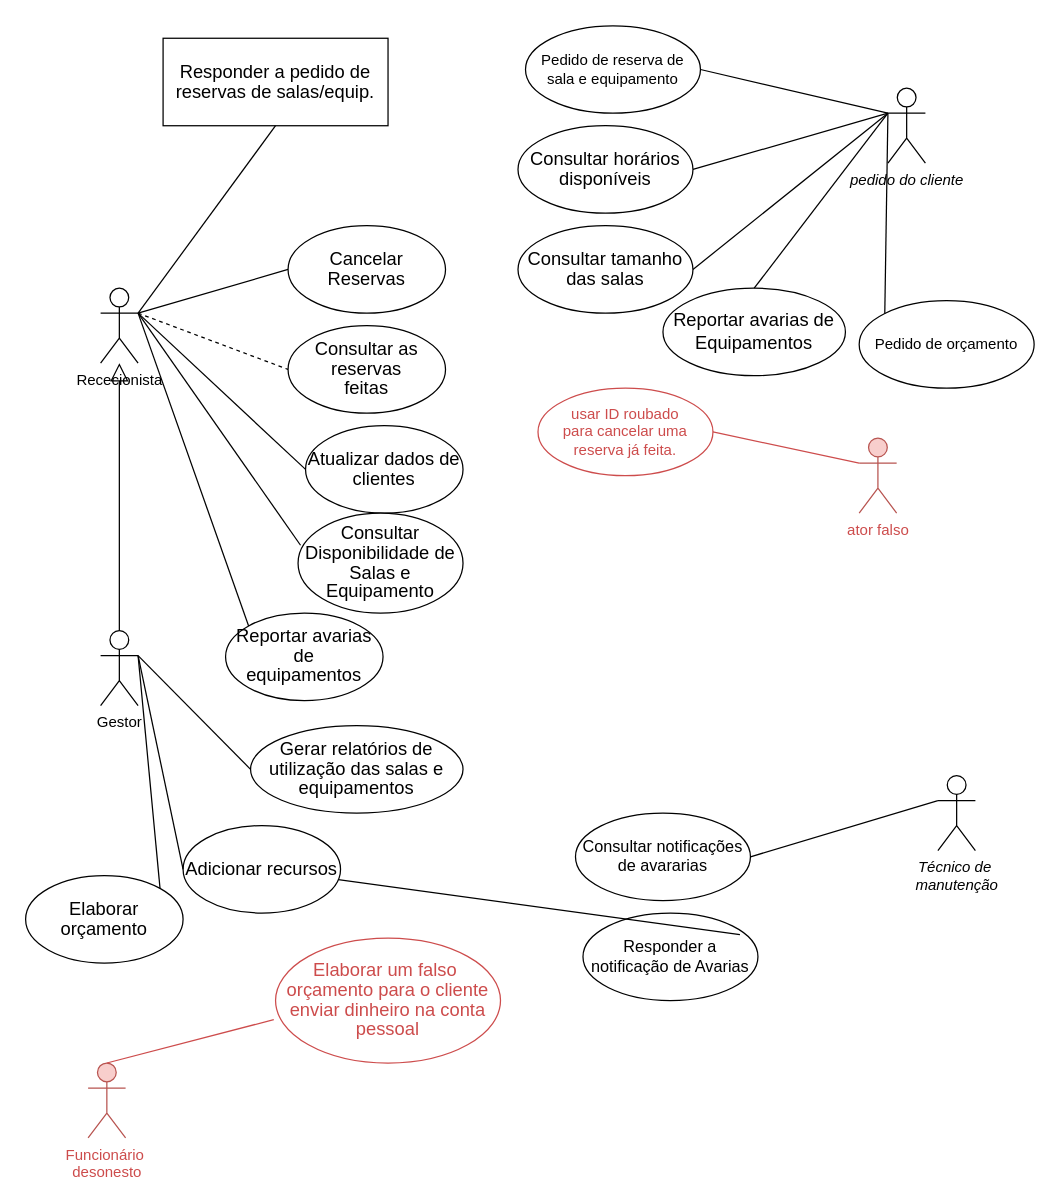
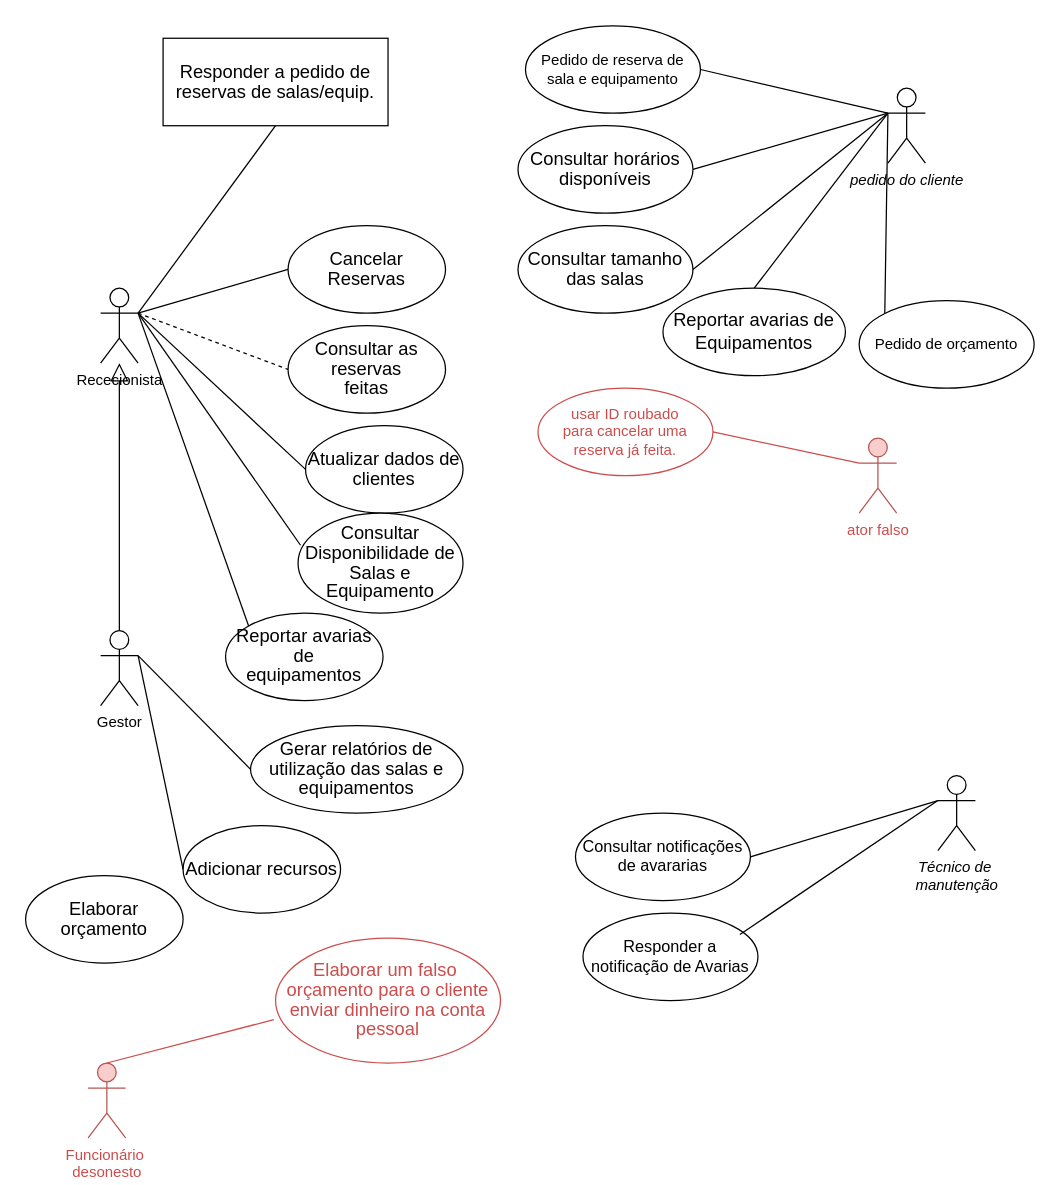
edge "Gestor" -- "Elaborar orçamento": removed
edge "Adicionar recursos" -- "Responder a notificação de Avarias": now "Técnico de manutenção" -- "Responder a notificação de Avarias"
